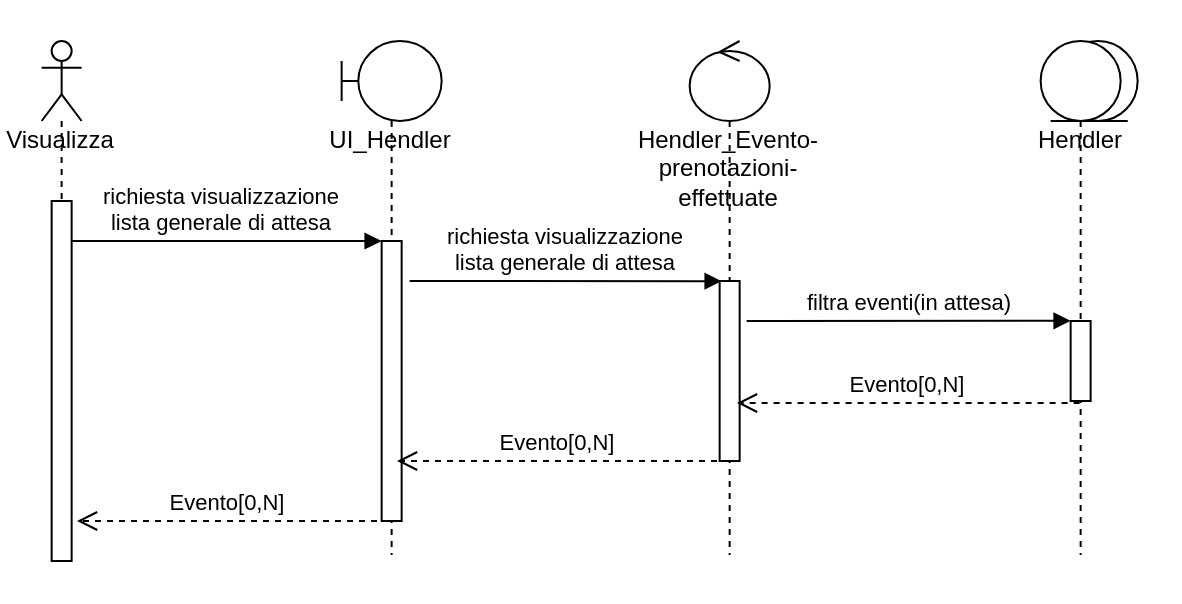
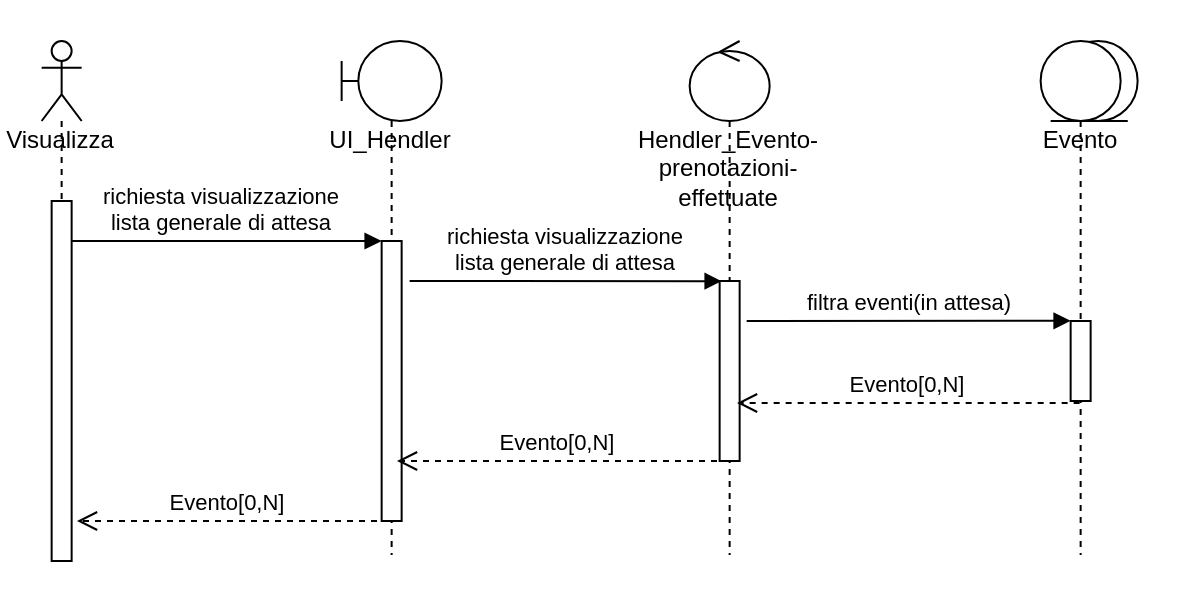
node "Hendler": label "Hendler" -> "Evento"
